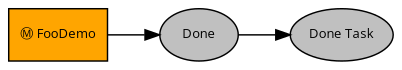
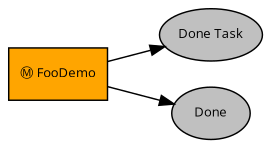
edge "Done" -> "Done Task": now "Ⓜ FooDemo" -> "Done Task"
